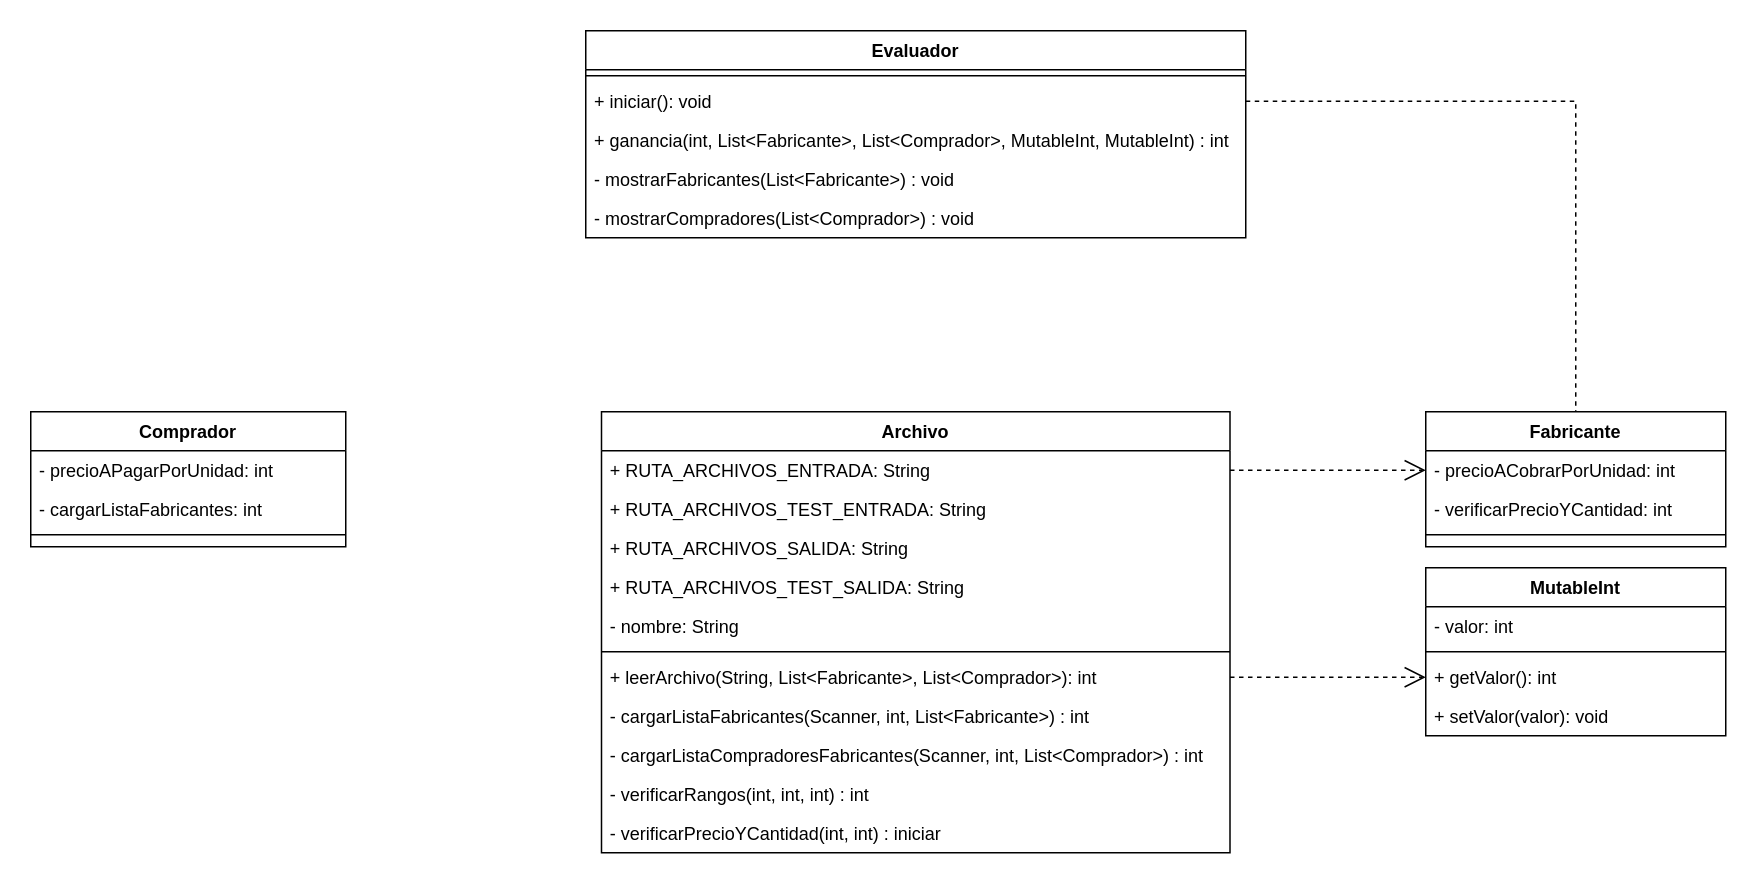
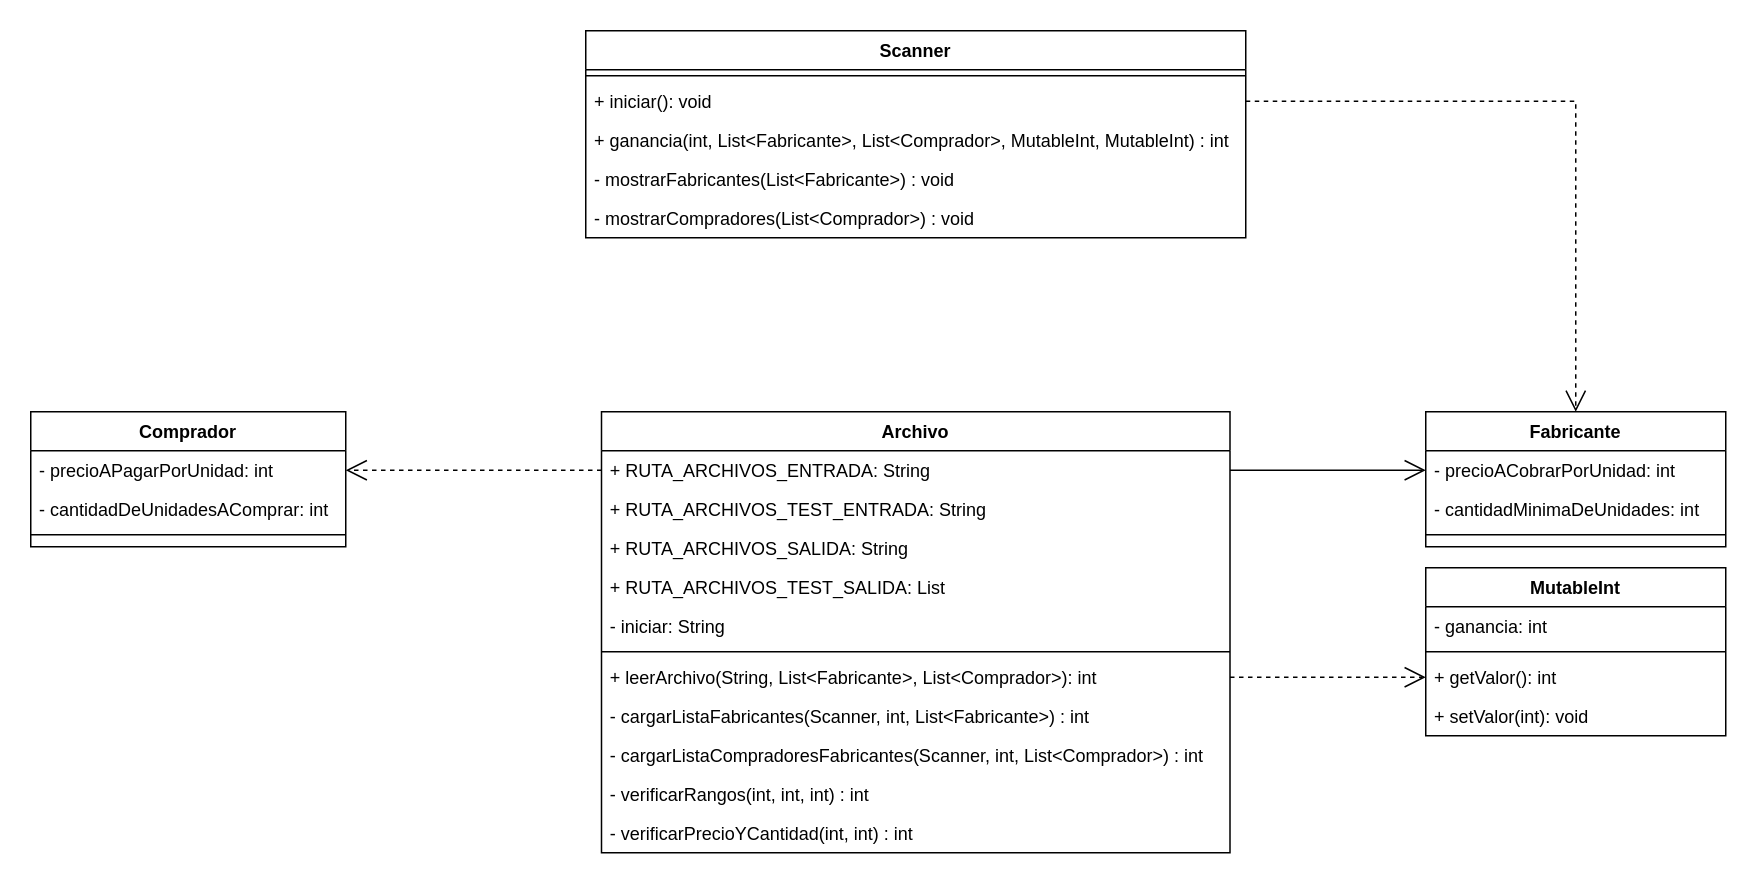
node "Evaluador": label "Evaluador" -> "Scanner"
edge "+ iniciar(): void" -- "Fabricante": arrowhead none -> open
edge "+ RUTA_ARCHIVOS_ENTRADA: String" -> "- precioAPagarPorUnidad: int": added
edge "+ RUTA_ARCHIVOS_ENTRADA: String" -> "- precioACobrarPorUnidad: int": style dashed -> solid
node "- cargarListaFabricantes: int": label "- cargarListaFabricantes: int" -> "- cantidadDeUnidadesAComprar: int"
node "- verificarPrecioYCantidad: int": label "- verificarPrecioYCantidad: int" -> "- cantidadMinimaDeUnidades: int"
node "+ RUTA_ARCHIVOS_TEST_SALIDA: String": label "+ RUTA_ARCHIVOS_TEST_SALIDA: String" -> "+ RUTA_ARCHIVOS_TEST_SALIDA: List"
node "- nombre: String": label "- nombre: String" -> "- iniciar: String"
node "- valor: int": label "- valor: int" -> "- ganancia: int"
node "+ setValor(valor): void": label "+ setValor(valor): void" -> "+ setValor(int): void"
node "- verificarPrecioYCantidad(int, int) : iniciar": label "- verificarPrecioYCantidad(int, int) : iniciar" -> "- verificarPrecioYCantidad(int, int) : int"
